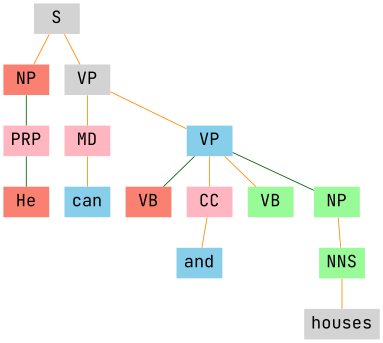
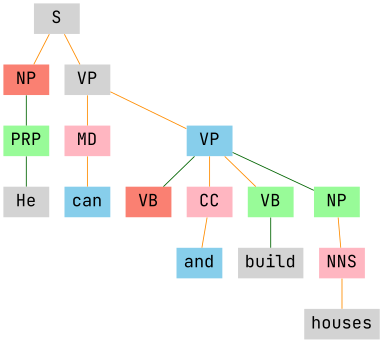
node "PRP": fillcolor lightpink -> palegreen
node "He": fillcolor salmon -> lightgrey
node "build": added
node "NNS": fillcolor palegreen -> lightpink
